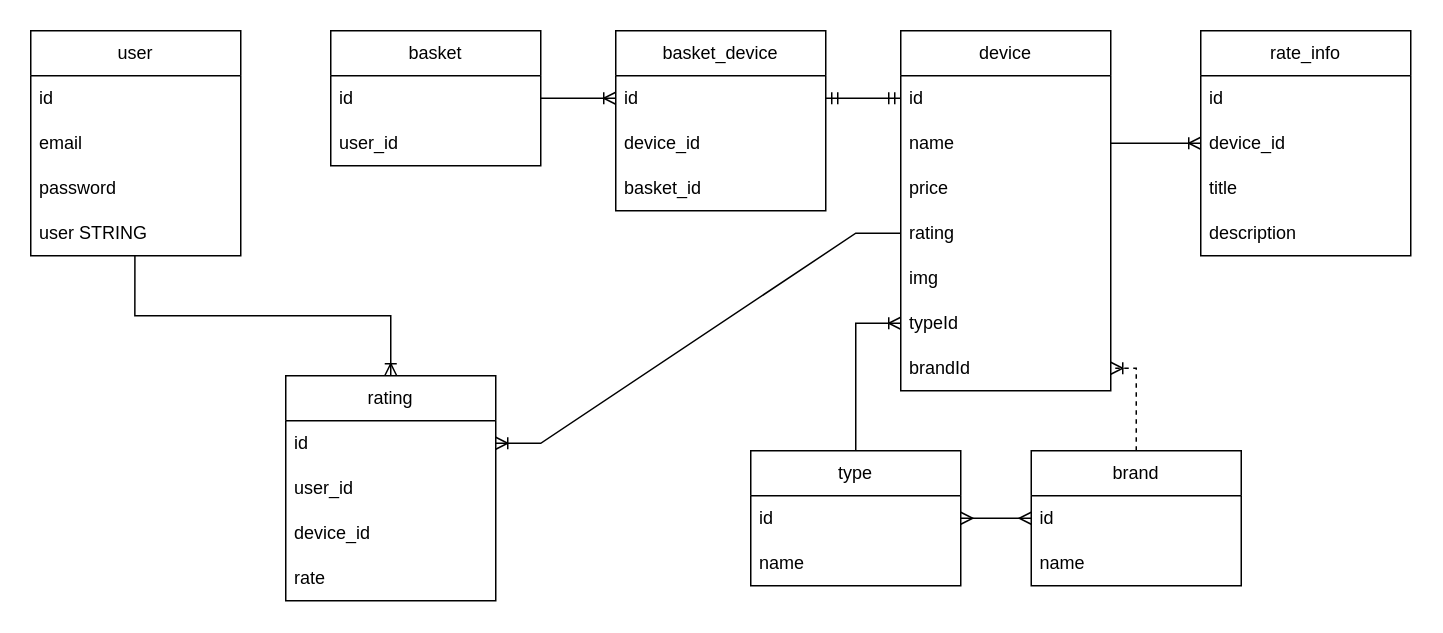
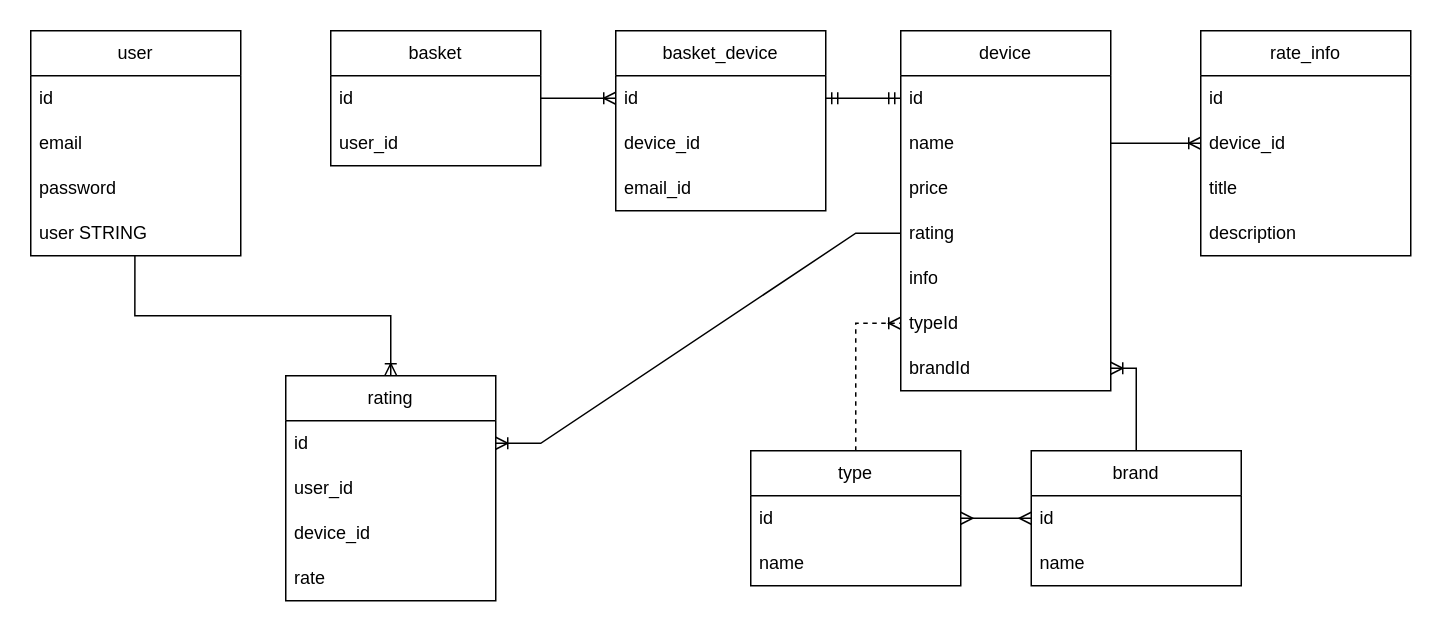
node "basket_id": label "basket_id" -> "email_id"
node "img": label "img" -> "info"
edge "type" -> "typeId": style solid -> dashed
edge "brand" -> "brandId": style dashed -> solid
